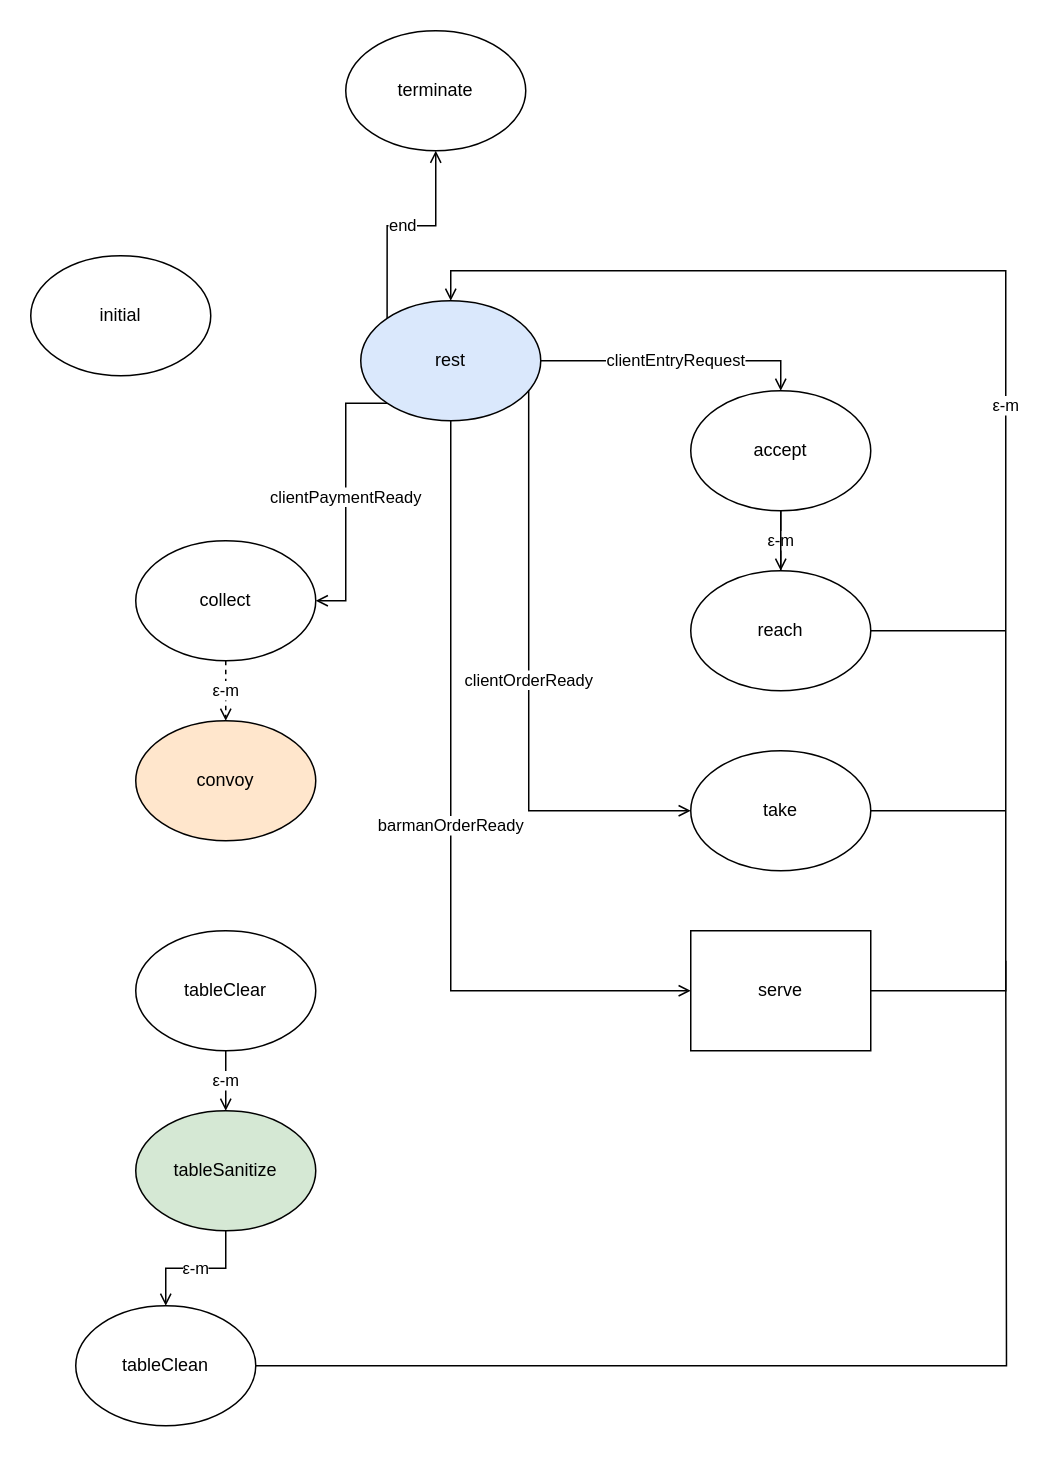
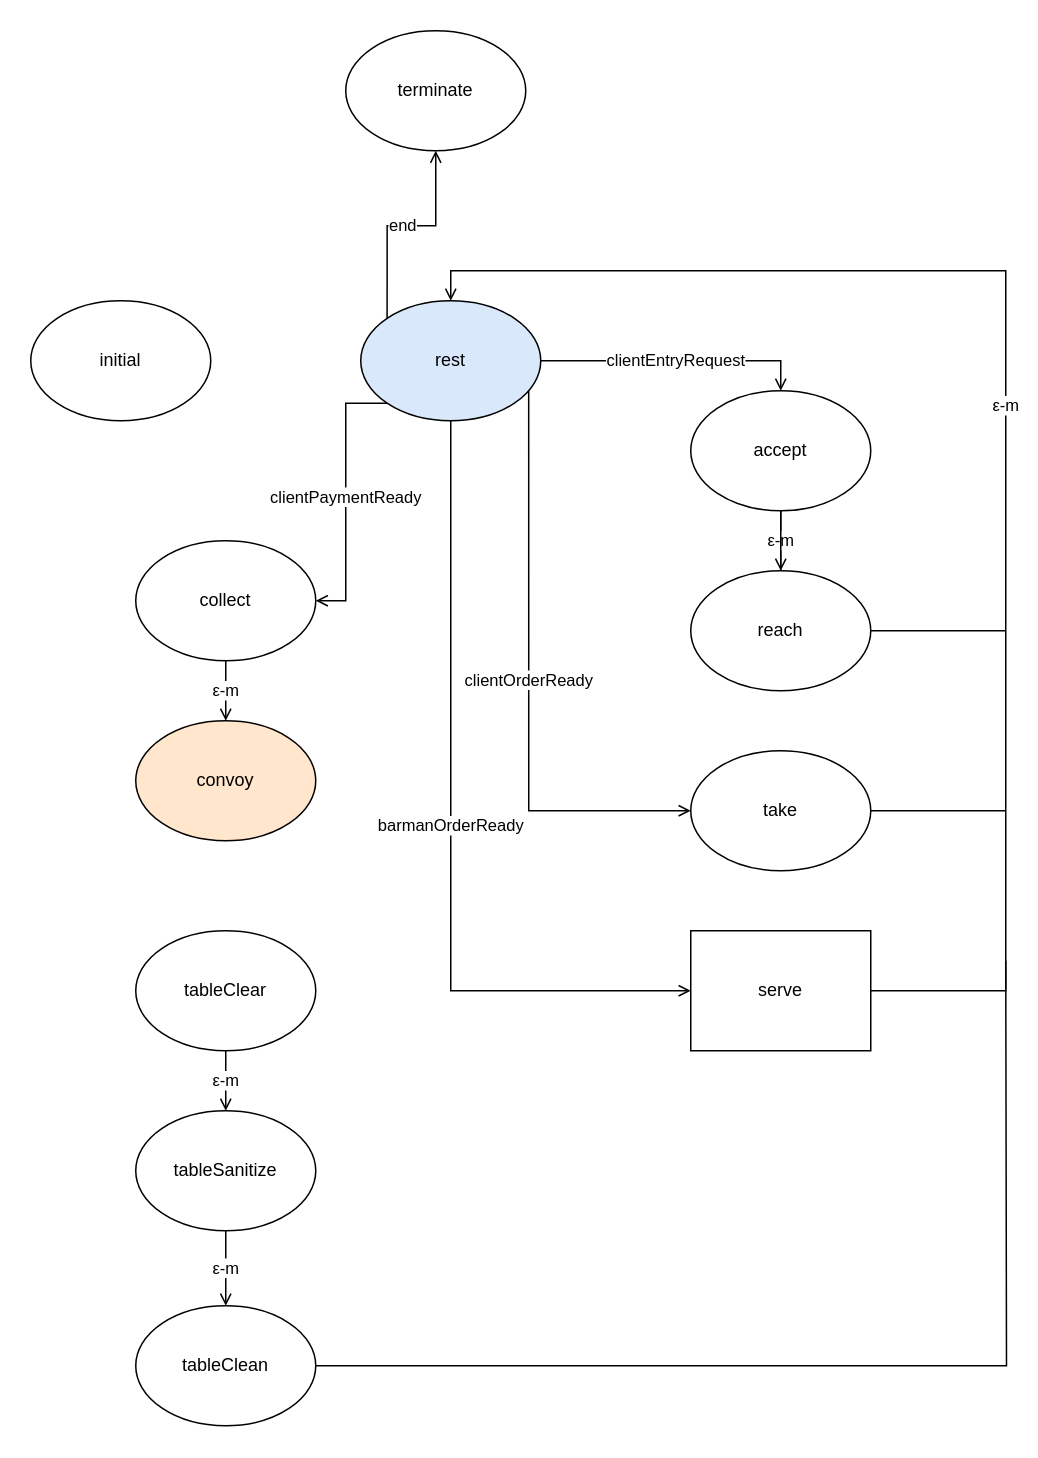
node "initial": moved (121, 316) -> (121, 361)
edge "collect" -> "convoy": style dashed -> solid
node "tableSanitize": fillcolor #d5e8d4 -> #ffffff
node "tableClean": moved (166, 1366) -> (226, 1366)
